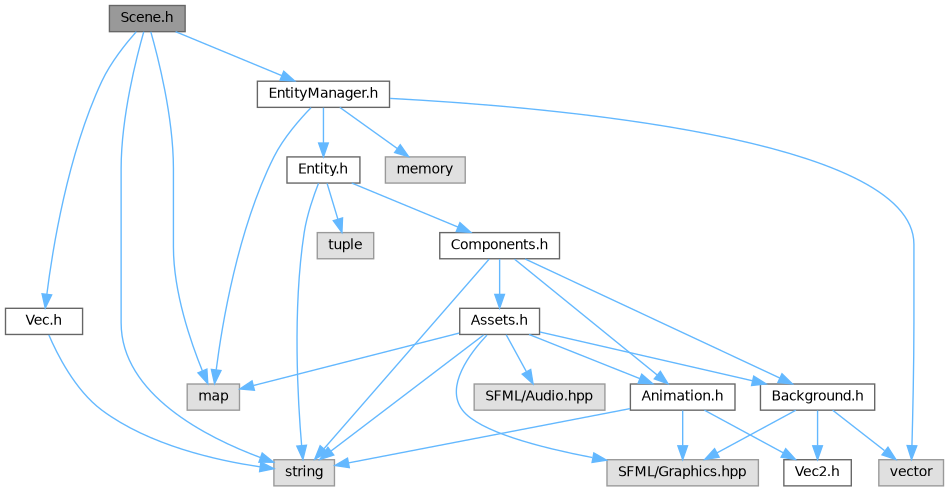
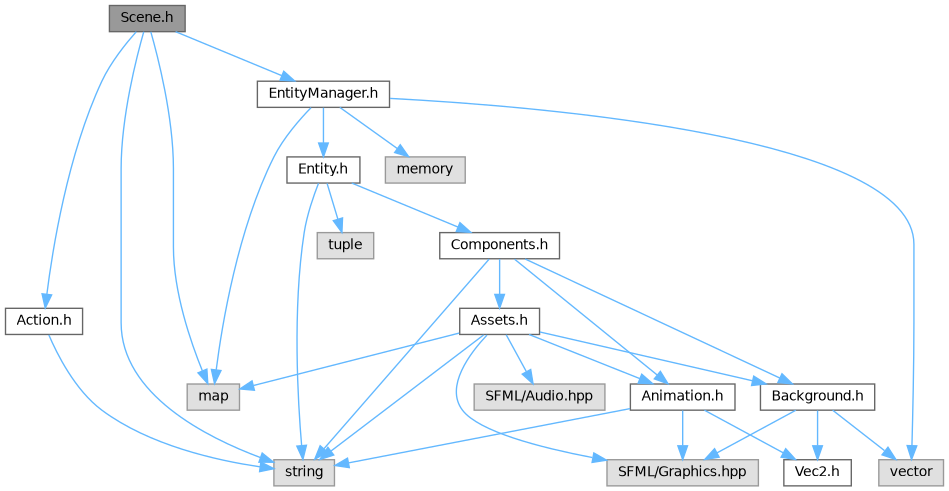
node "Vec.h": label "Vec.h" -> "Action.h"
